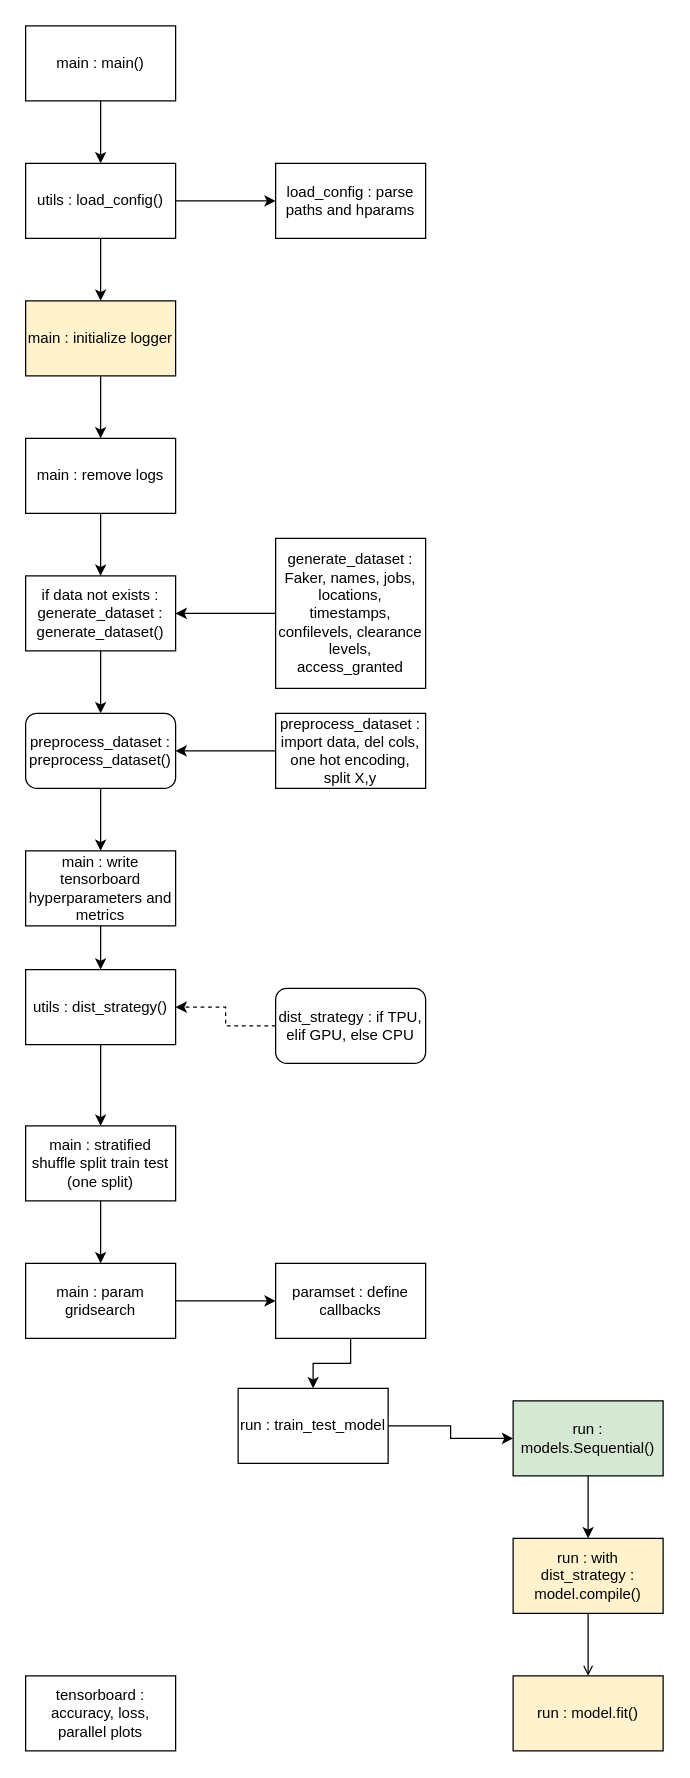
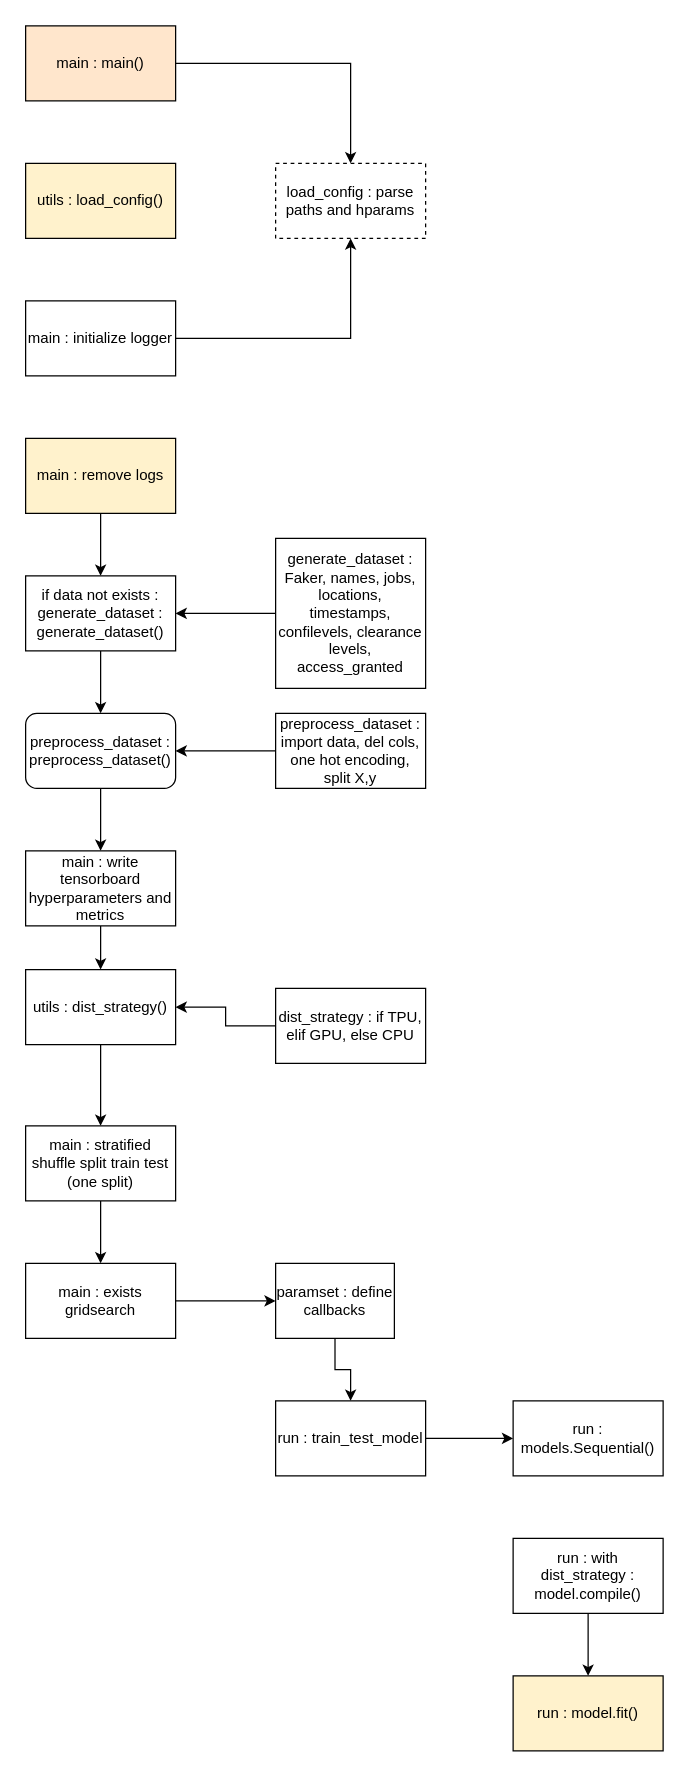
node "main : main()": fillcolor #ffffff -> #ffe6cc
edge "main : main()" -> "utils : load_config()": now "main : main()" -> "load_config : parse paths and hparams"
node "utils : load_config()": fillcolor #ffffff -> #fff2cc
edge "utils : load_config()" -> "load_config : parse paths and hparams": removed
node "load_config : parse paths and hparams": style solid -> dashed
edge "utils : load_config()" -> "main : initialize logger": removed
node "main : initialize logger": fillcolor #fff2cc -> #ffffff
edge "main : initialize logger" -> "main : remove logs": now "main : initialize logger" -> "load_config : parse paths and hparams"
node "main : remove logs": fillcolor #ffffff -> #fff2cc
edge "dist_strategy : if TPU, elif GPU, else CPU" -> "utils : dist_strategy()": style dashed -> solid
node "dist_strategy : if TPU, elif GPU, else CPU": shape rounded rectangle -> rectangle
node "main : param gridsearch": label "main : param gridsearch" -> "main : exists gridsearch"
node "paramset : define callbacks": size 150x75 -> 119x75
node "run : train_test_model": moved (313, 1426) -> (351, 1438)
node "run : models.Sequential()": fillcolor #d5e8d4 -> #ffffff
edge "run : models.Sequential()" -> "run : with dist_strategy : model.compile()": removed
node "run : with dist_strategy : model.compile()": fillcolor #fff2cc -> #ffffff
edge "run : with dist_strategy : model.compile()" -> "run : model.fit()": arrowhead open -> classic
node "tensorboard : accuracy, loss, parallel plots": removed
